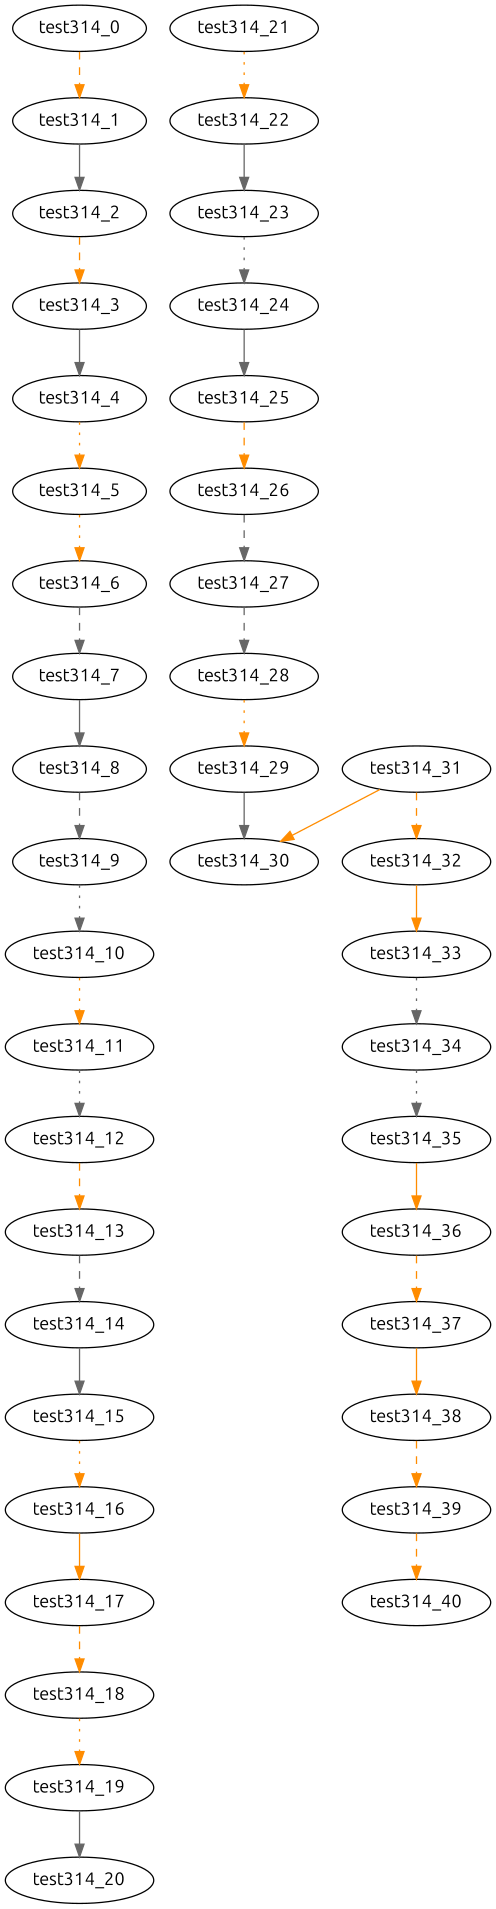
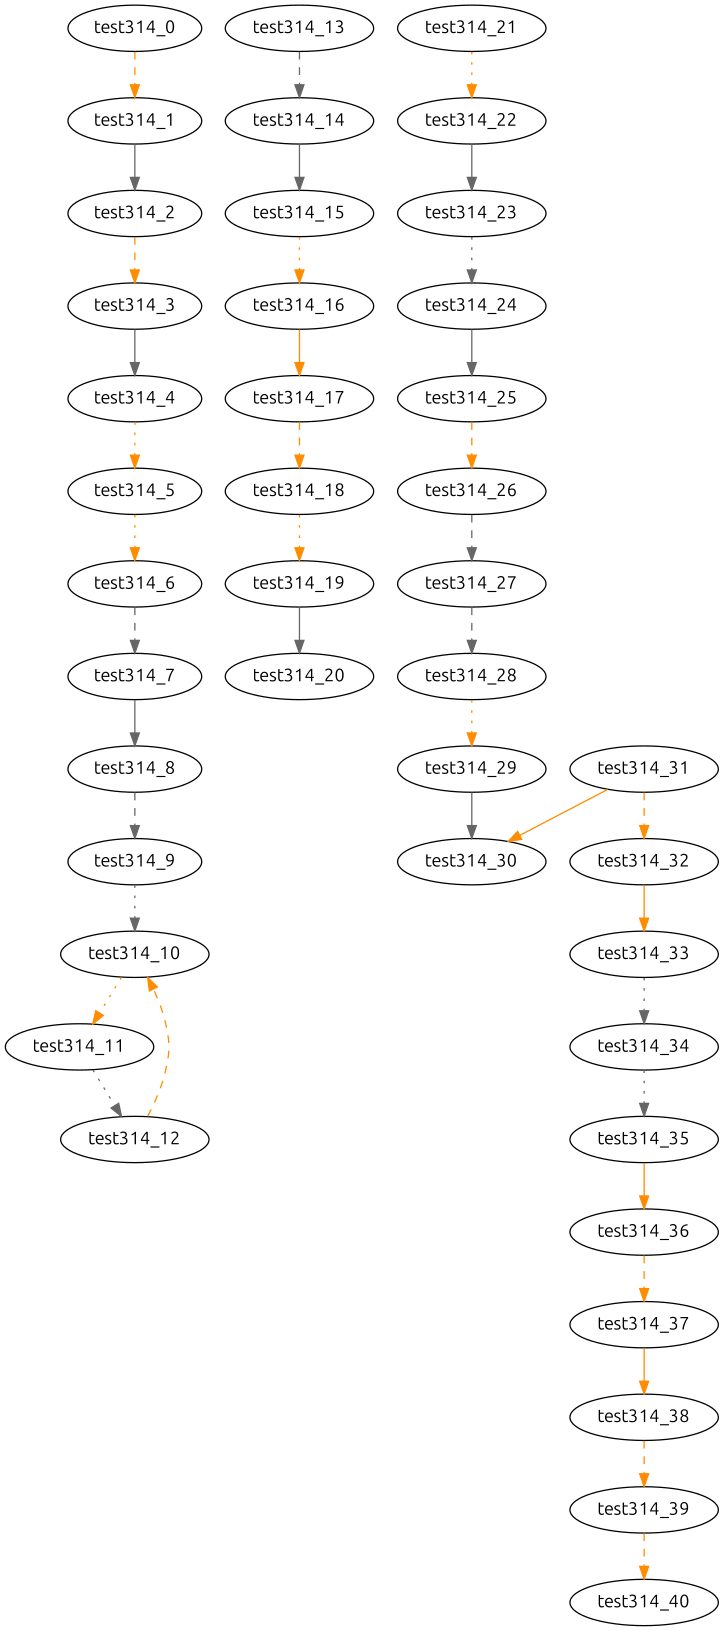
edge "test314_12" -> "test314_13": now "test314_12" -> "test314_10"
